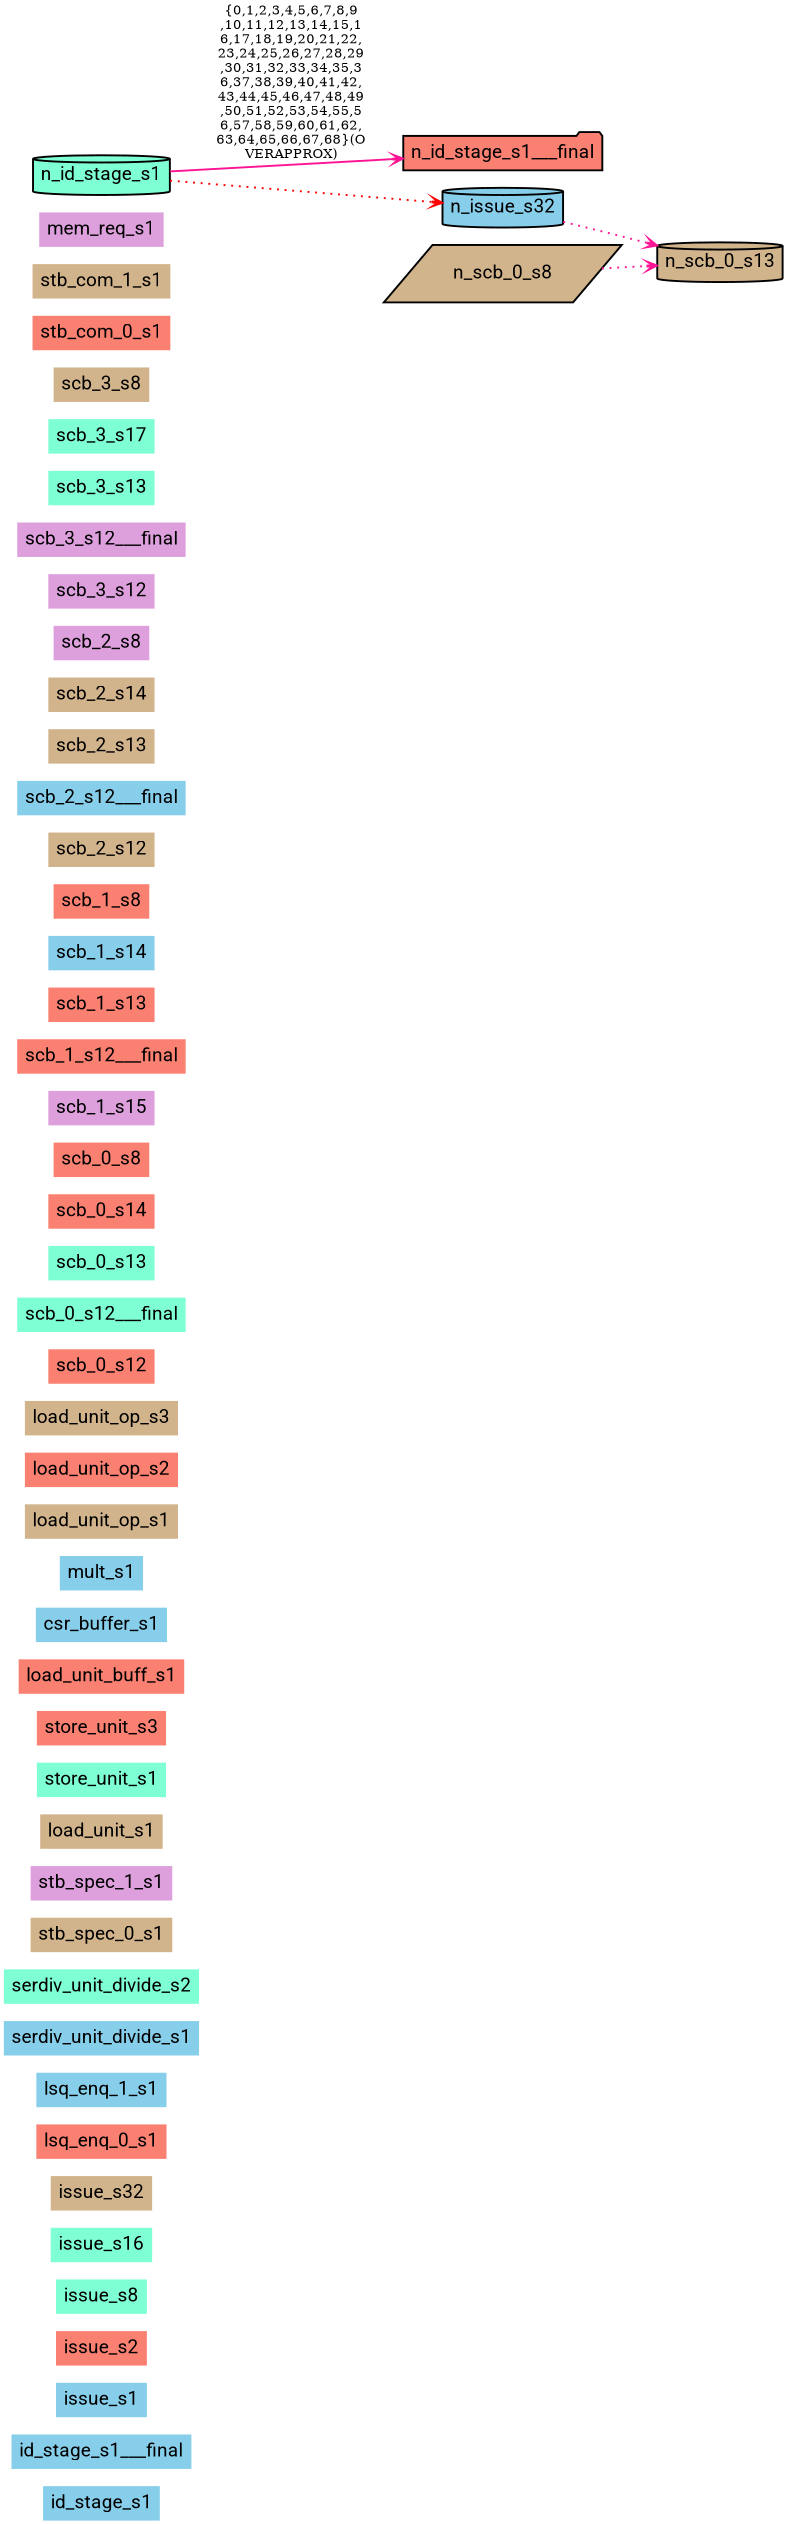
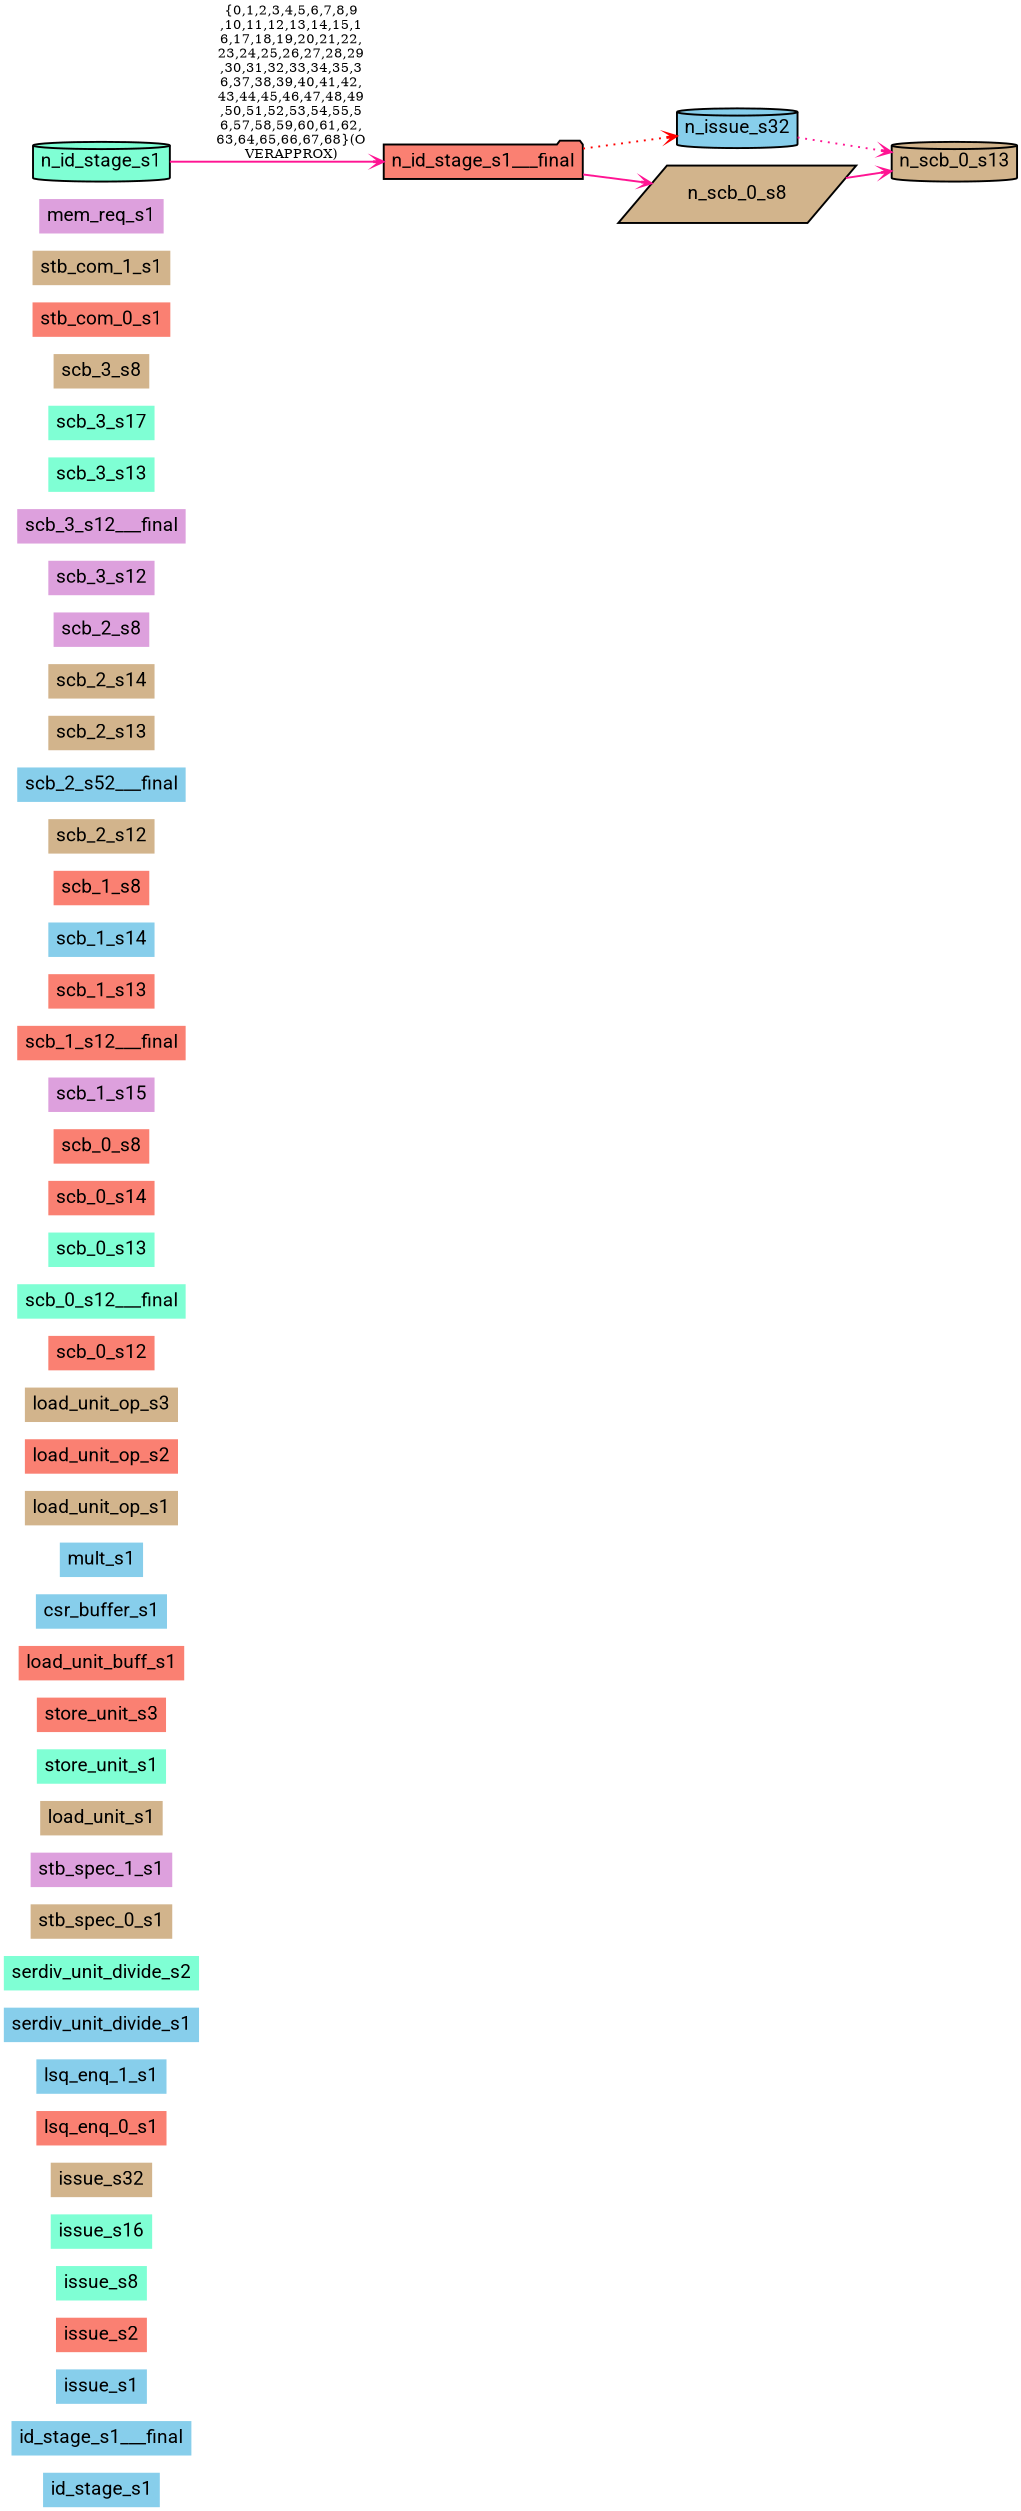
edge "n_id_stage_s1___final" -> "n_scb_0_s8": added
edge "n_id_stage_s1" -> "n_issue_s32": now "n_id_stage_s1___final" -> "n_issue_s32"
edge "n_scb_0_s8" -> "n_scb_0_s13": style dotted -> bold
node "scb_2_s12___final": label "scb_2_s12___final" -> "scb_2_s52___final"
